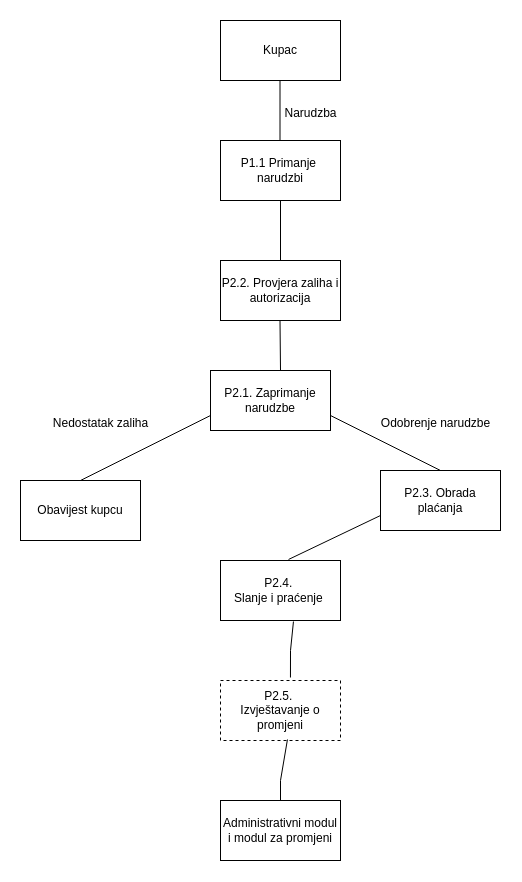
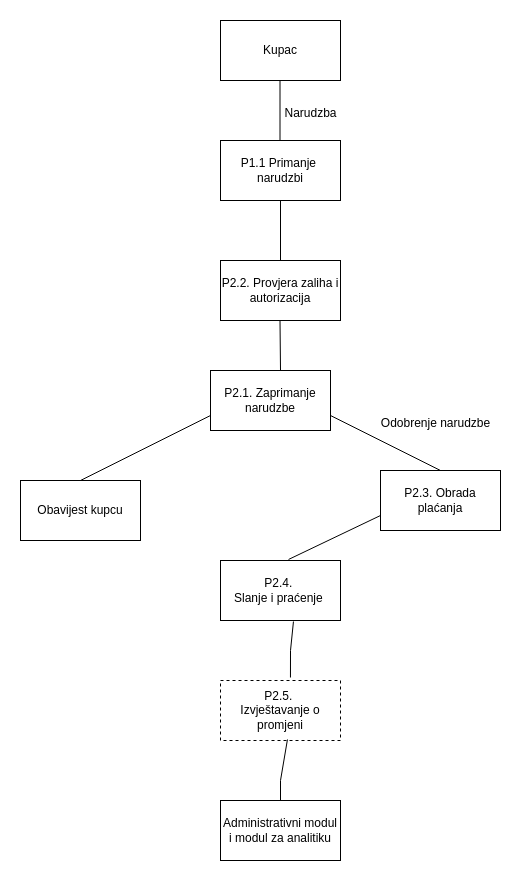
node "Nedostatak zaliha": removed
node "Administrativni modul i modul za promjeni": label "Administrativni modul i modul za promjeni" -> "Administrativni modul i modul za analitiku"
